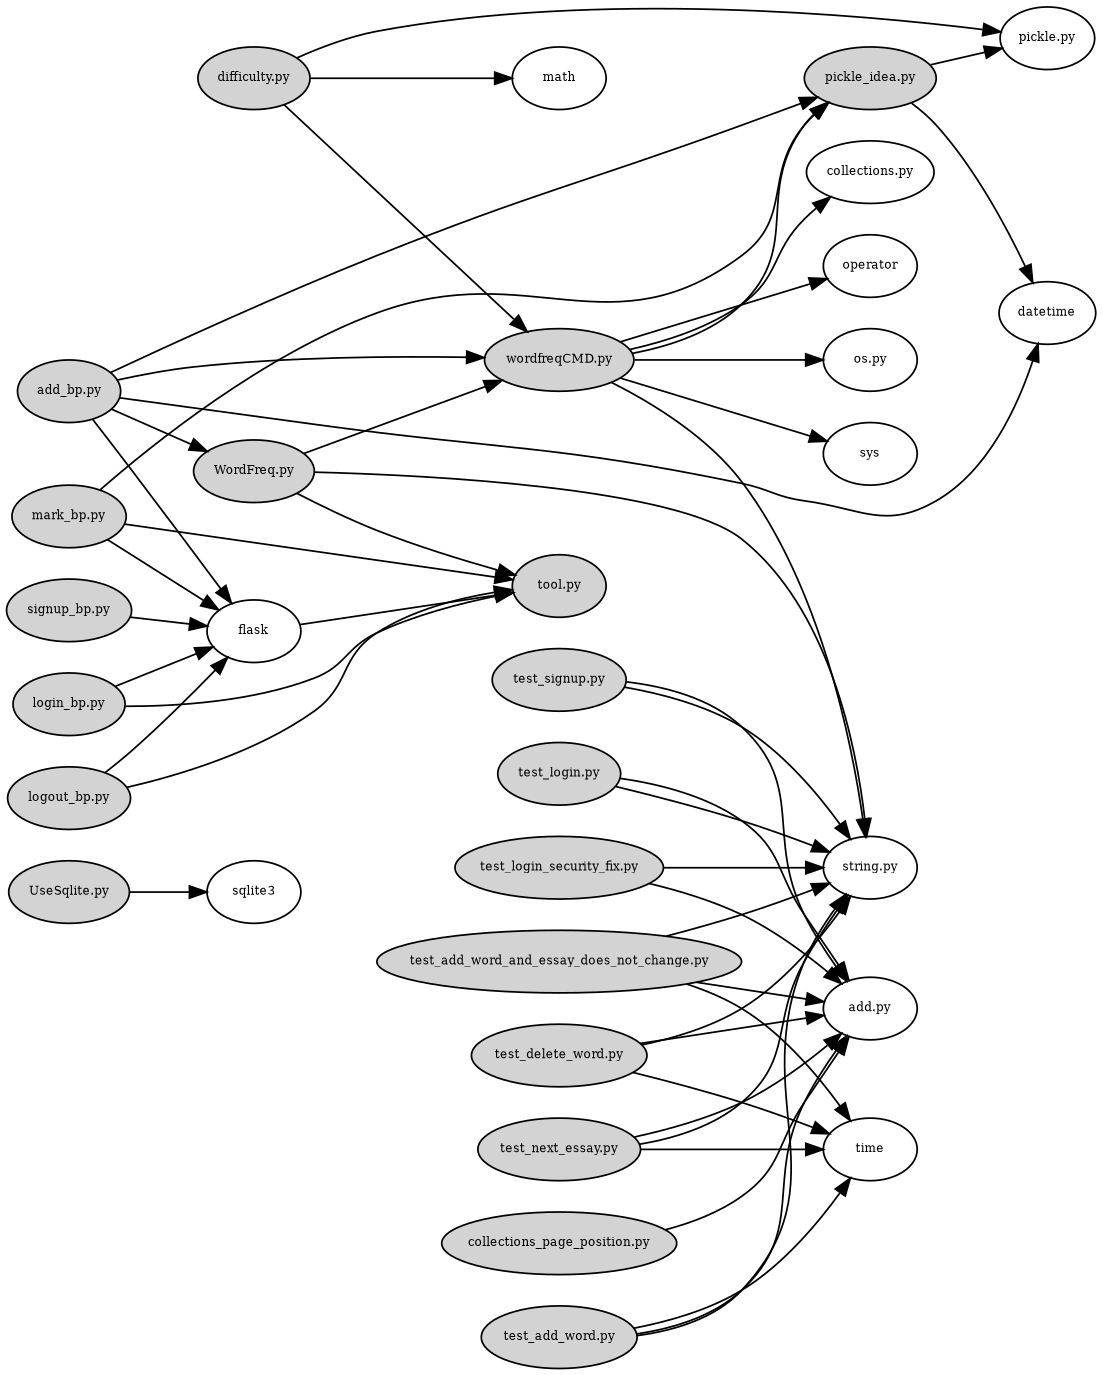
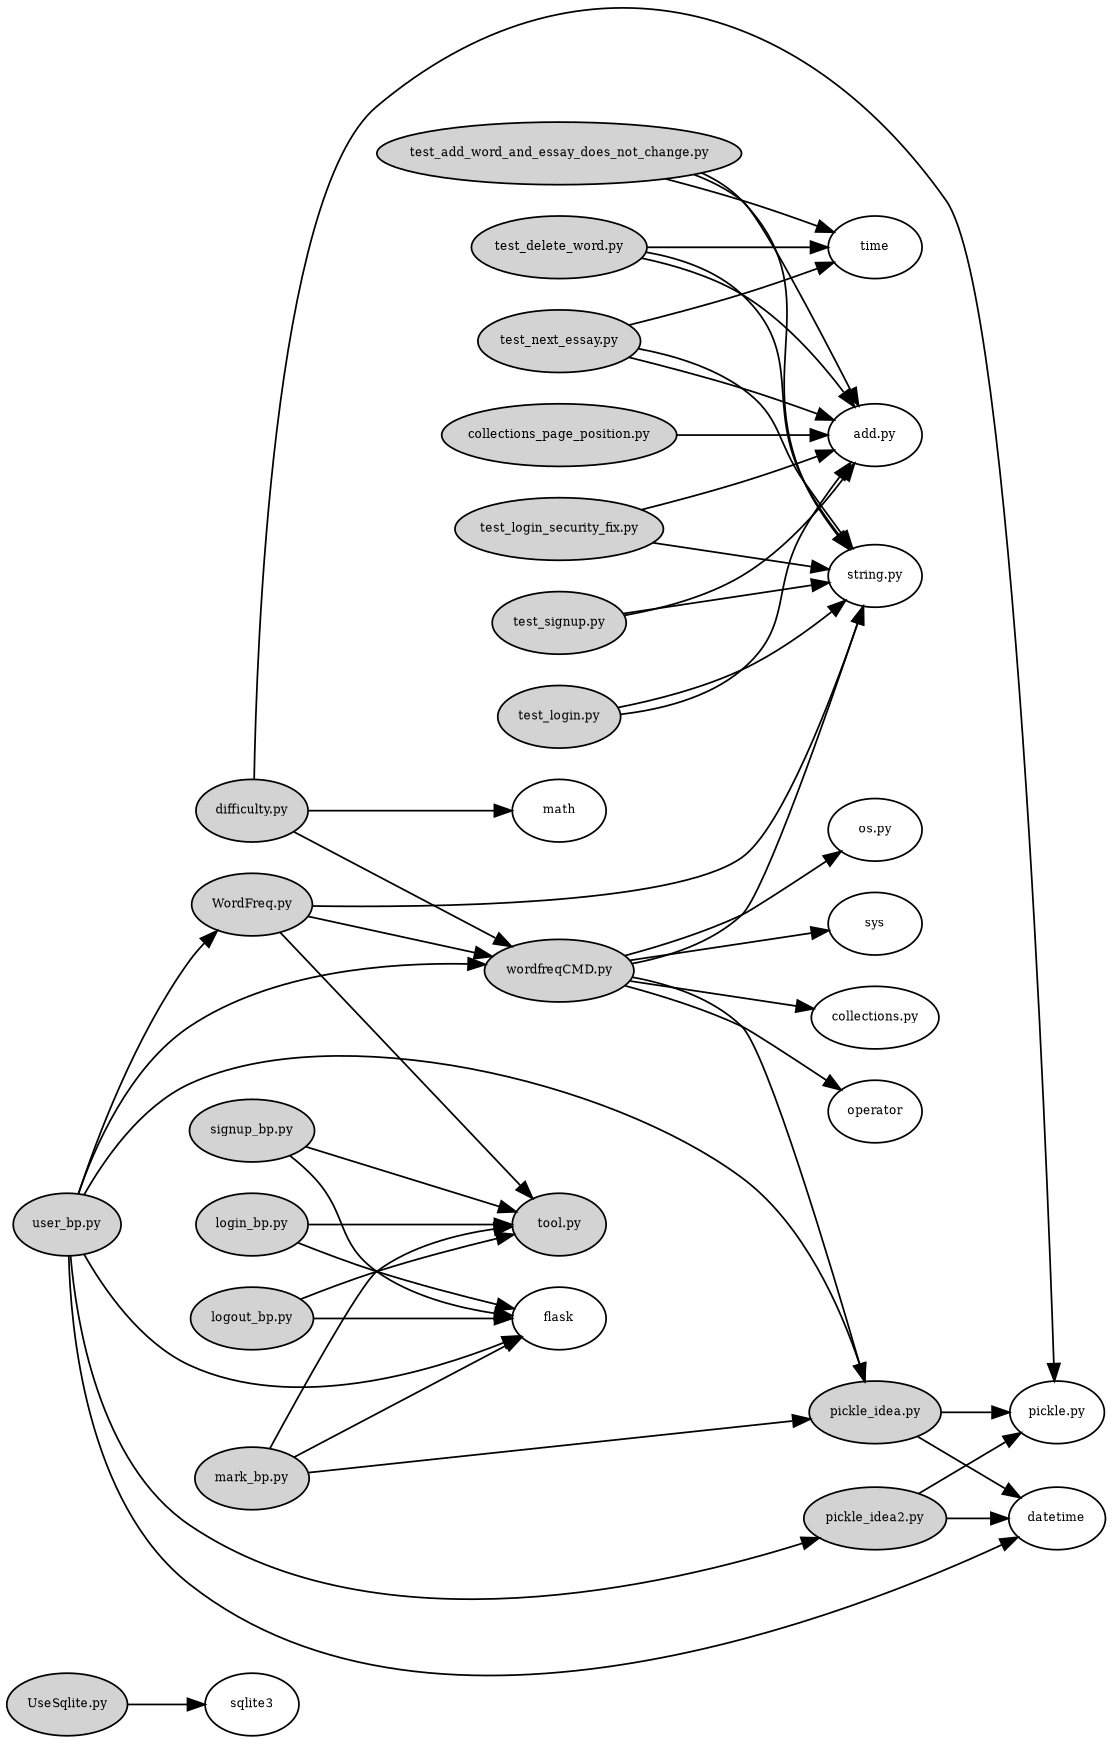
node "add_bp.py": label "add_bp.py" -> "user_bp.py"
edge "flask" -> "tool.py": now "signup_bp.py" -> "tool.py"
node "test_add_word.py": removed
node "pickle_idea2.py": added
